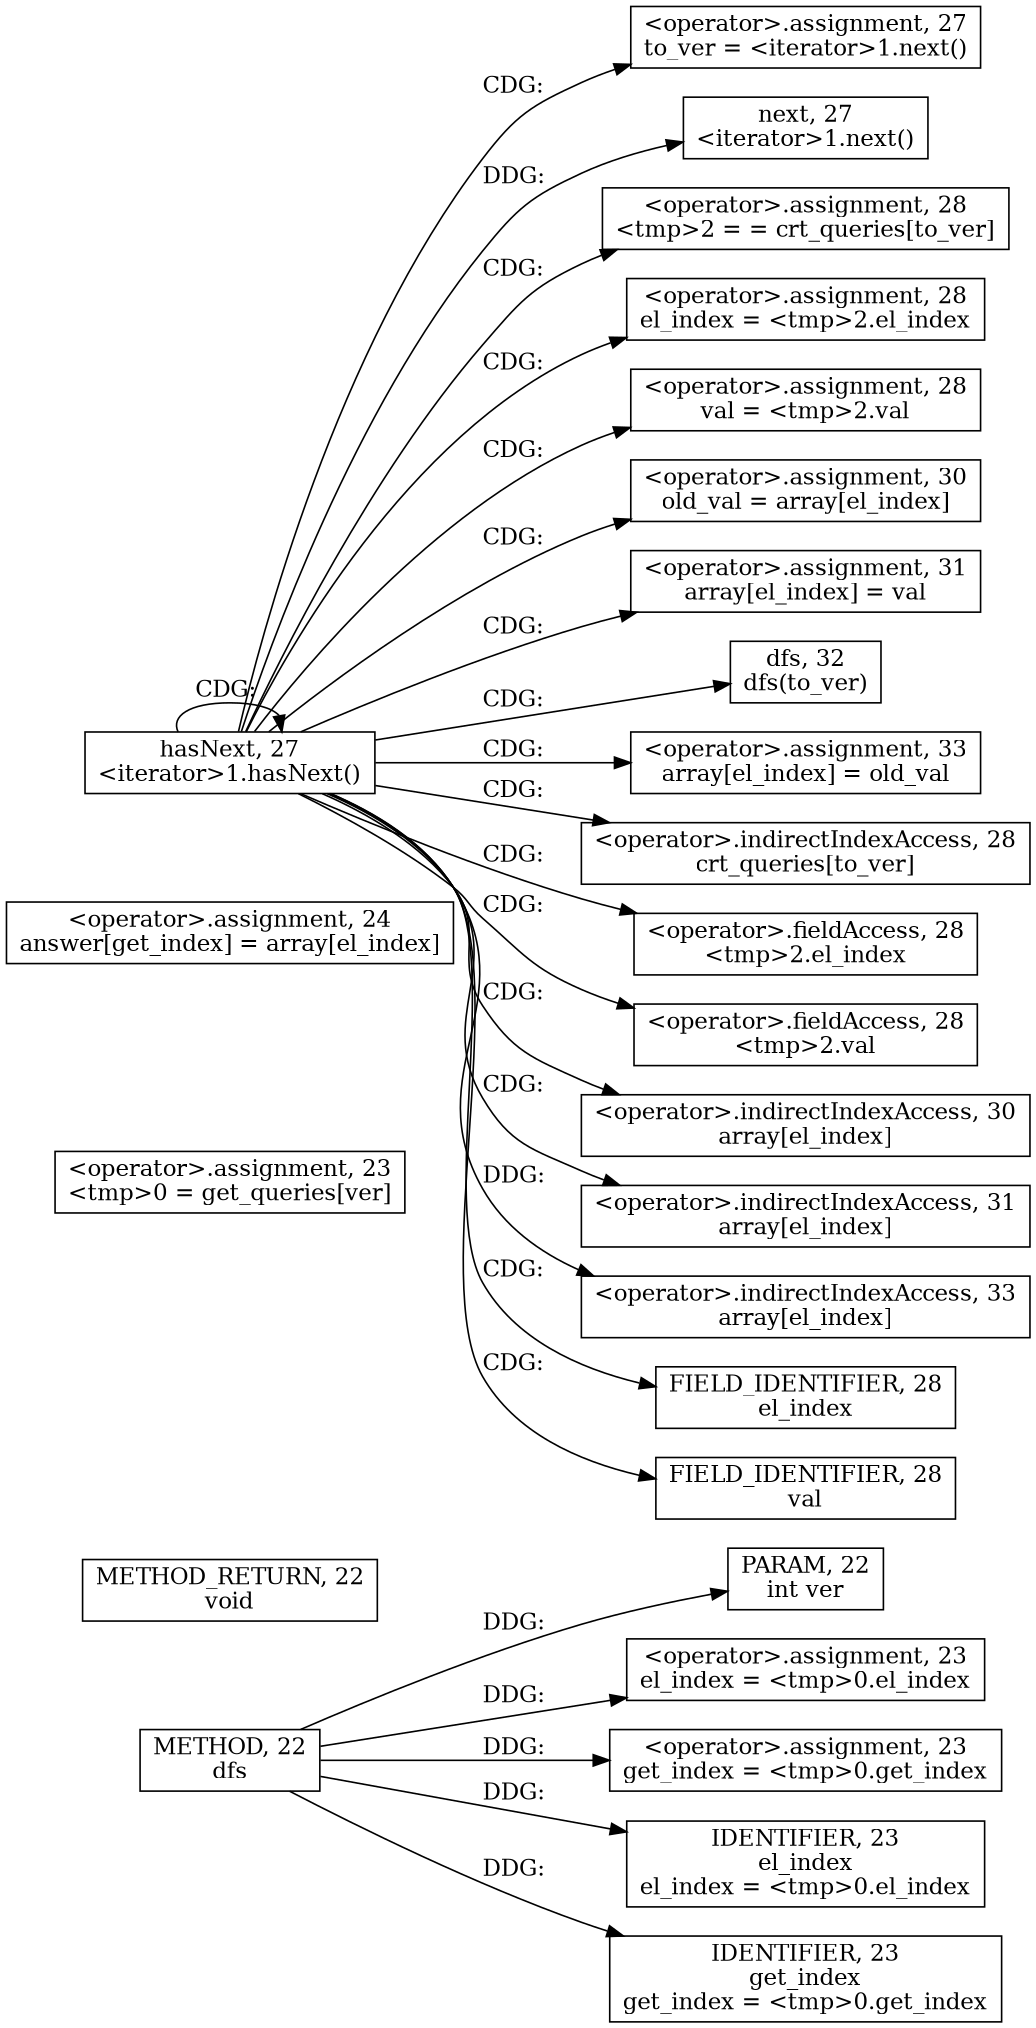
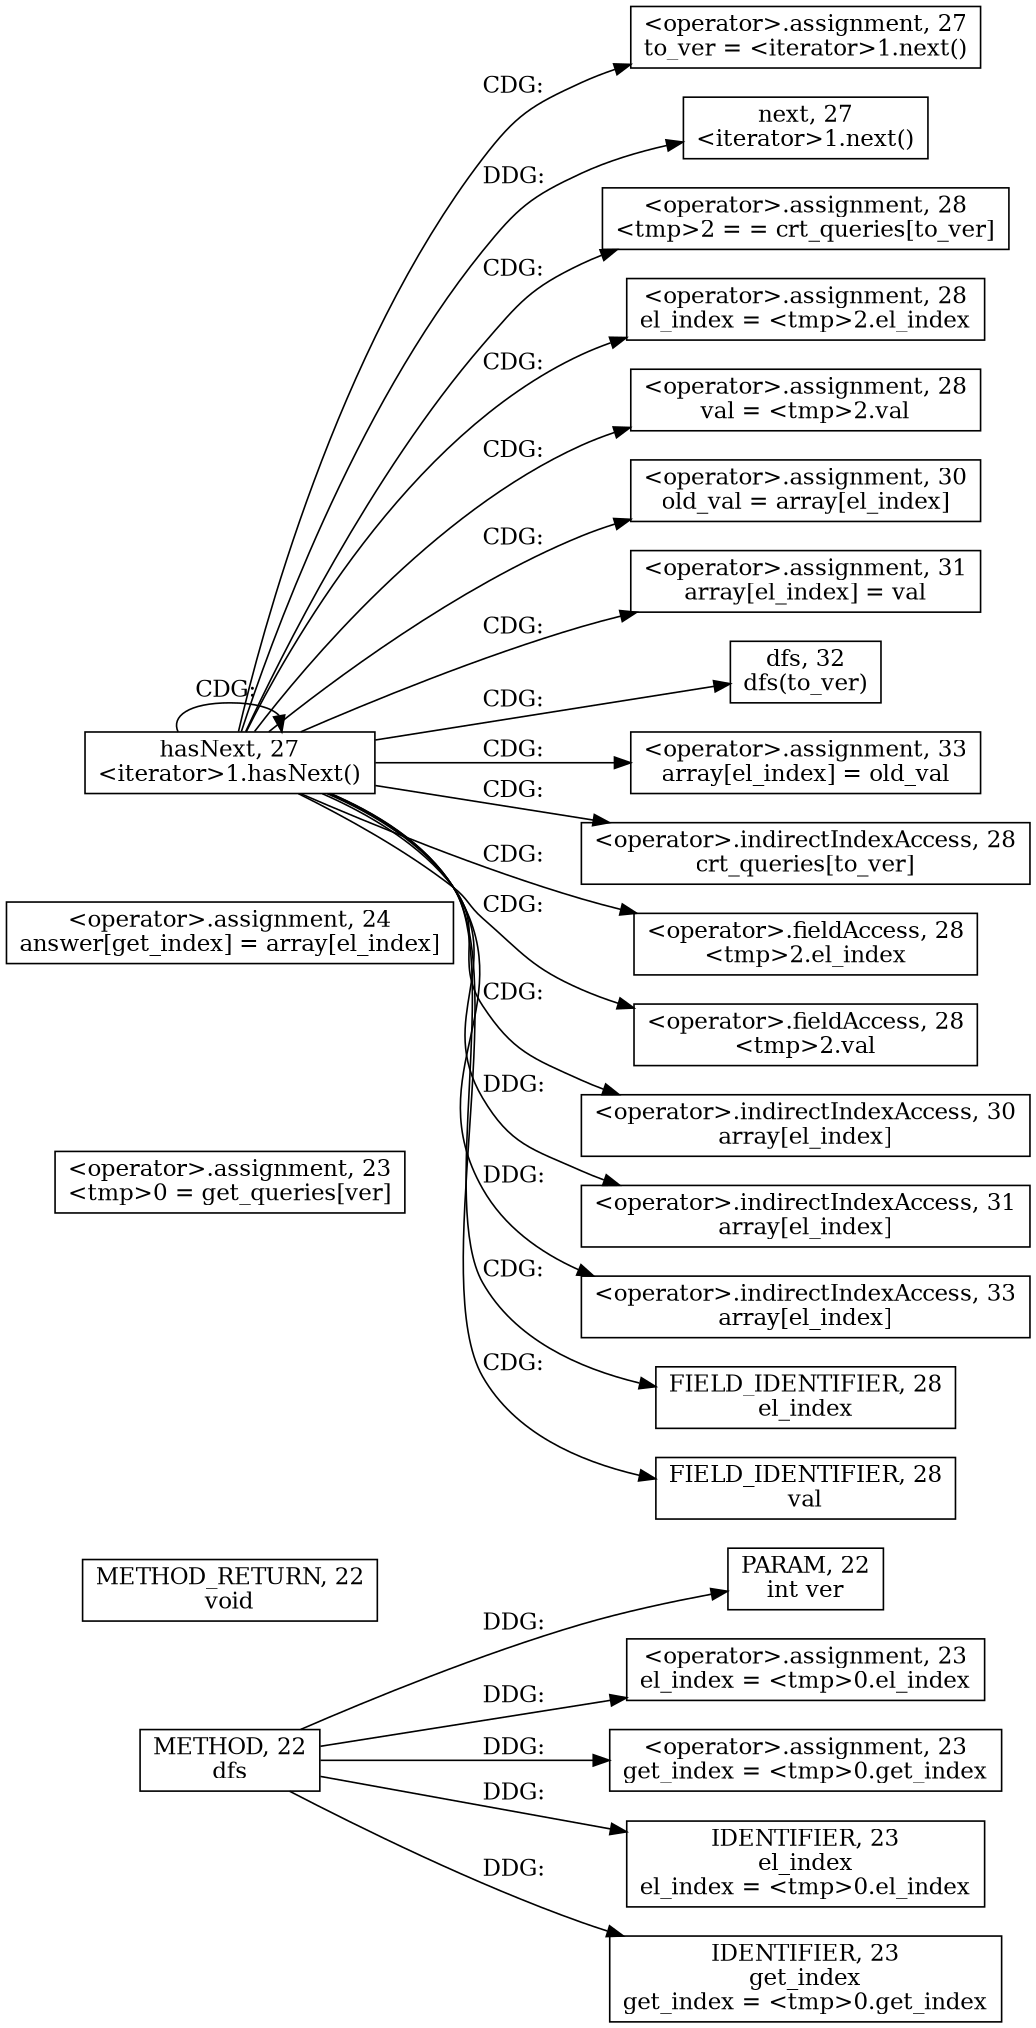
edge "hasNext, 27" -> "<operator>.indirectIndexAccess, 31": label "CDG: " -> "DDG: "
